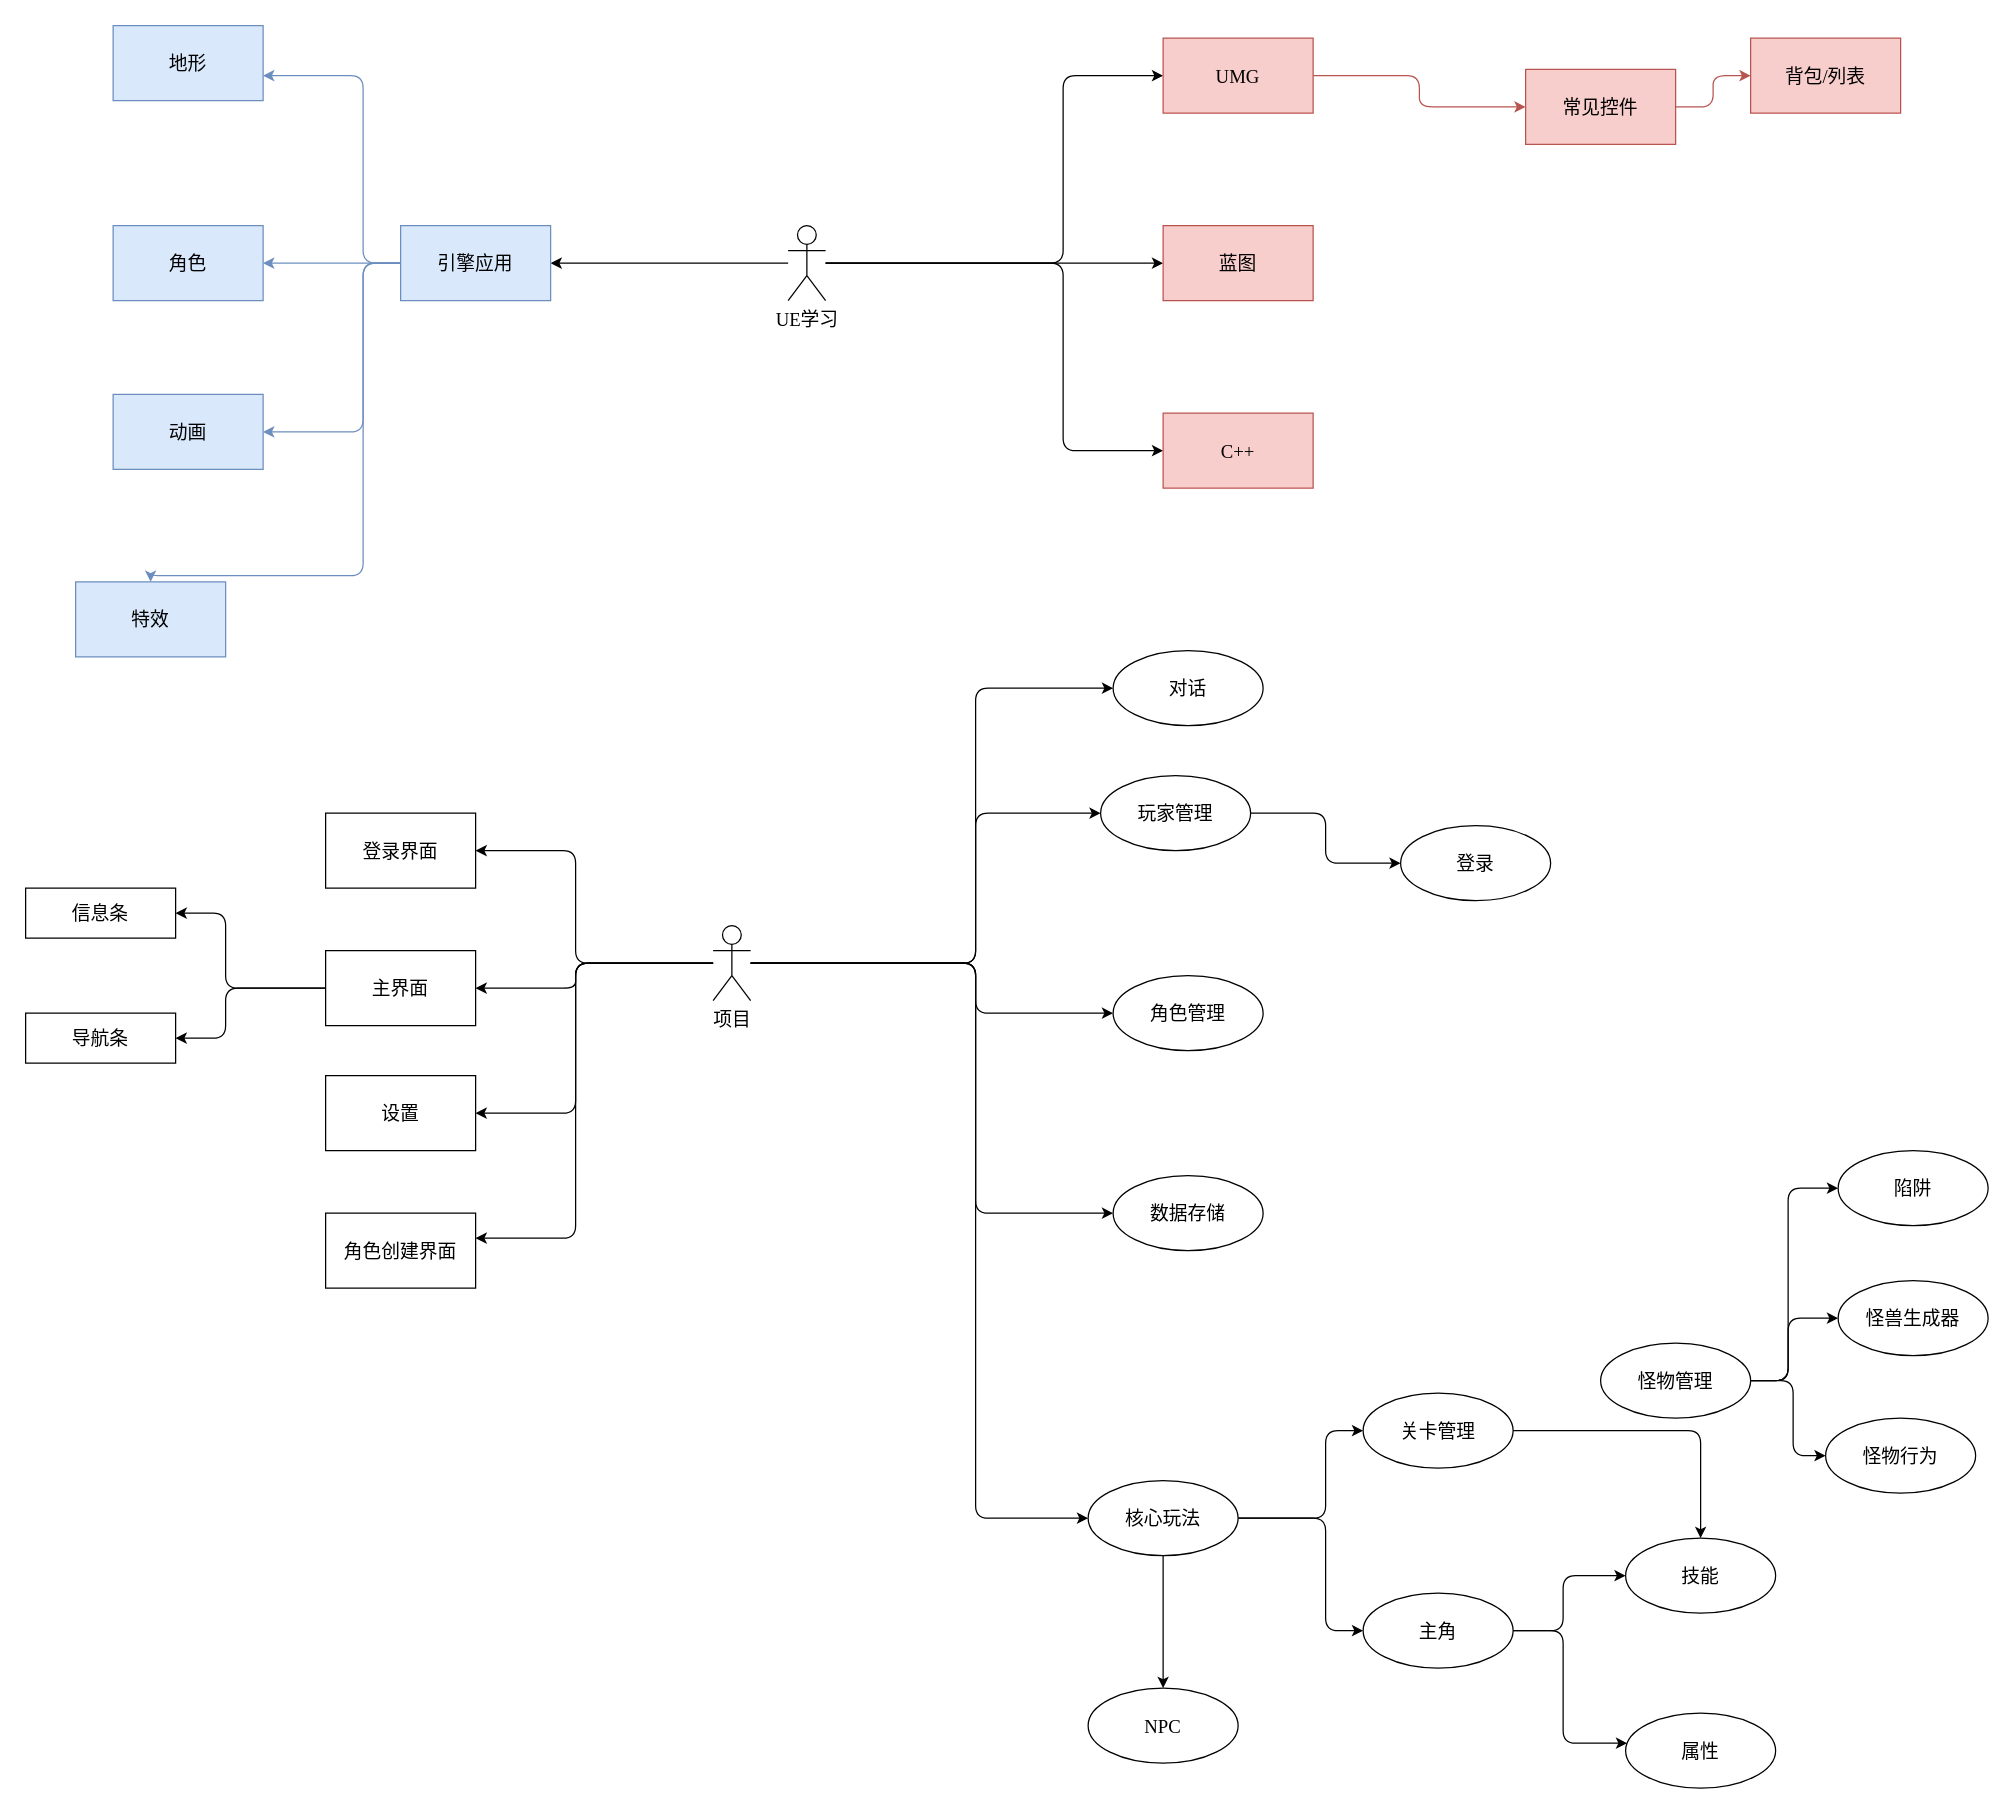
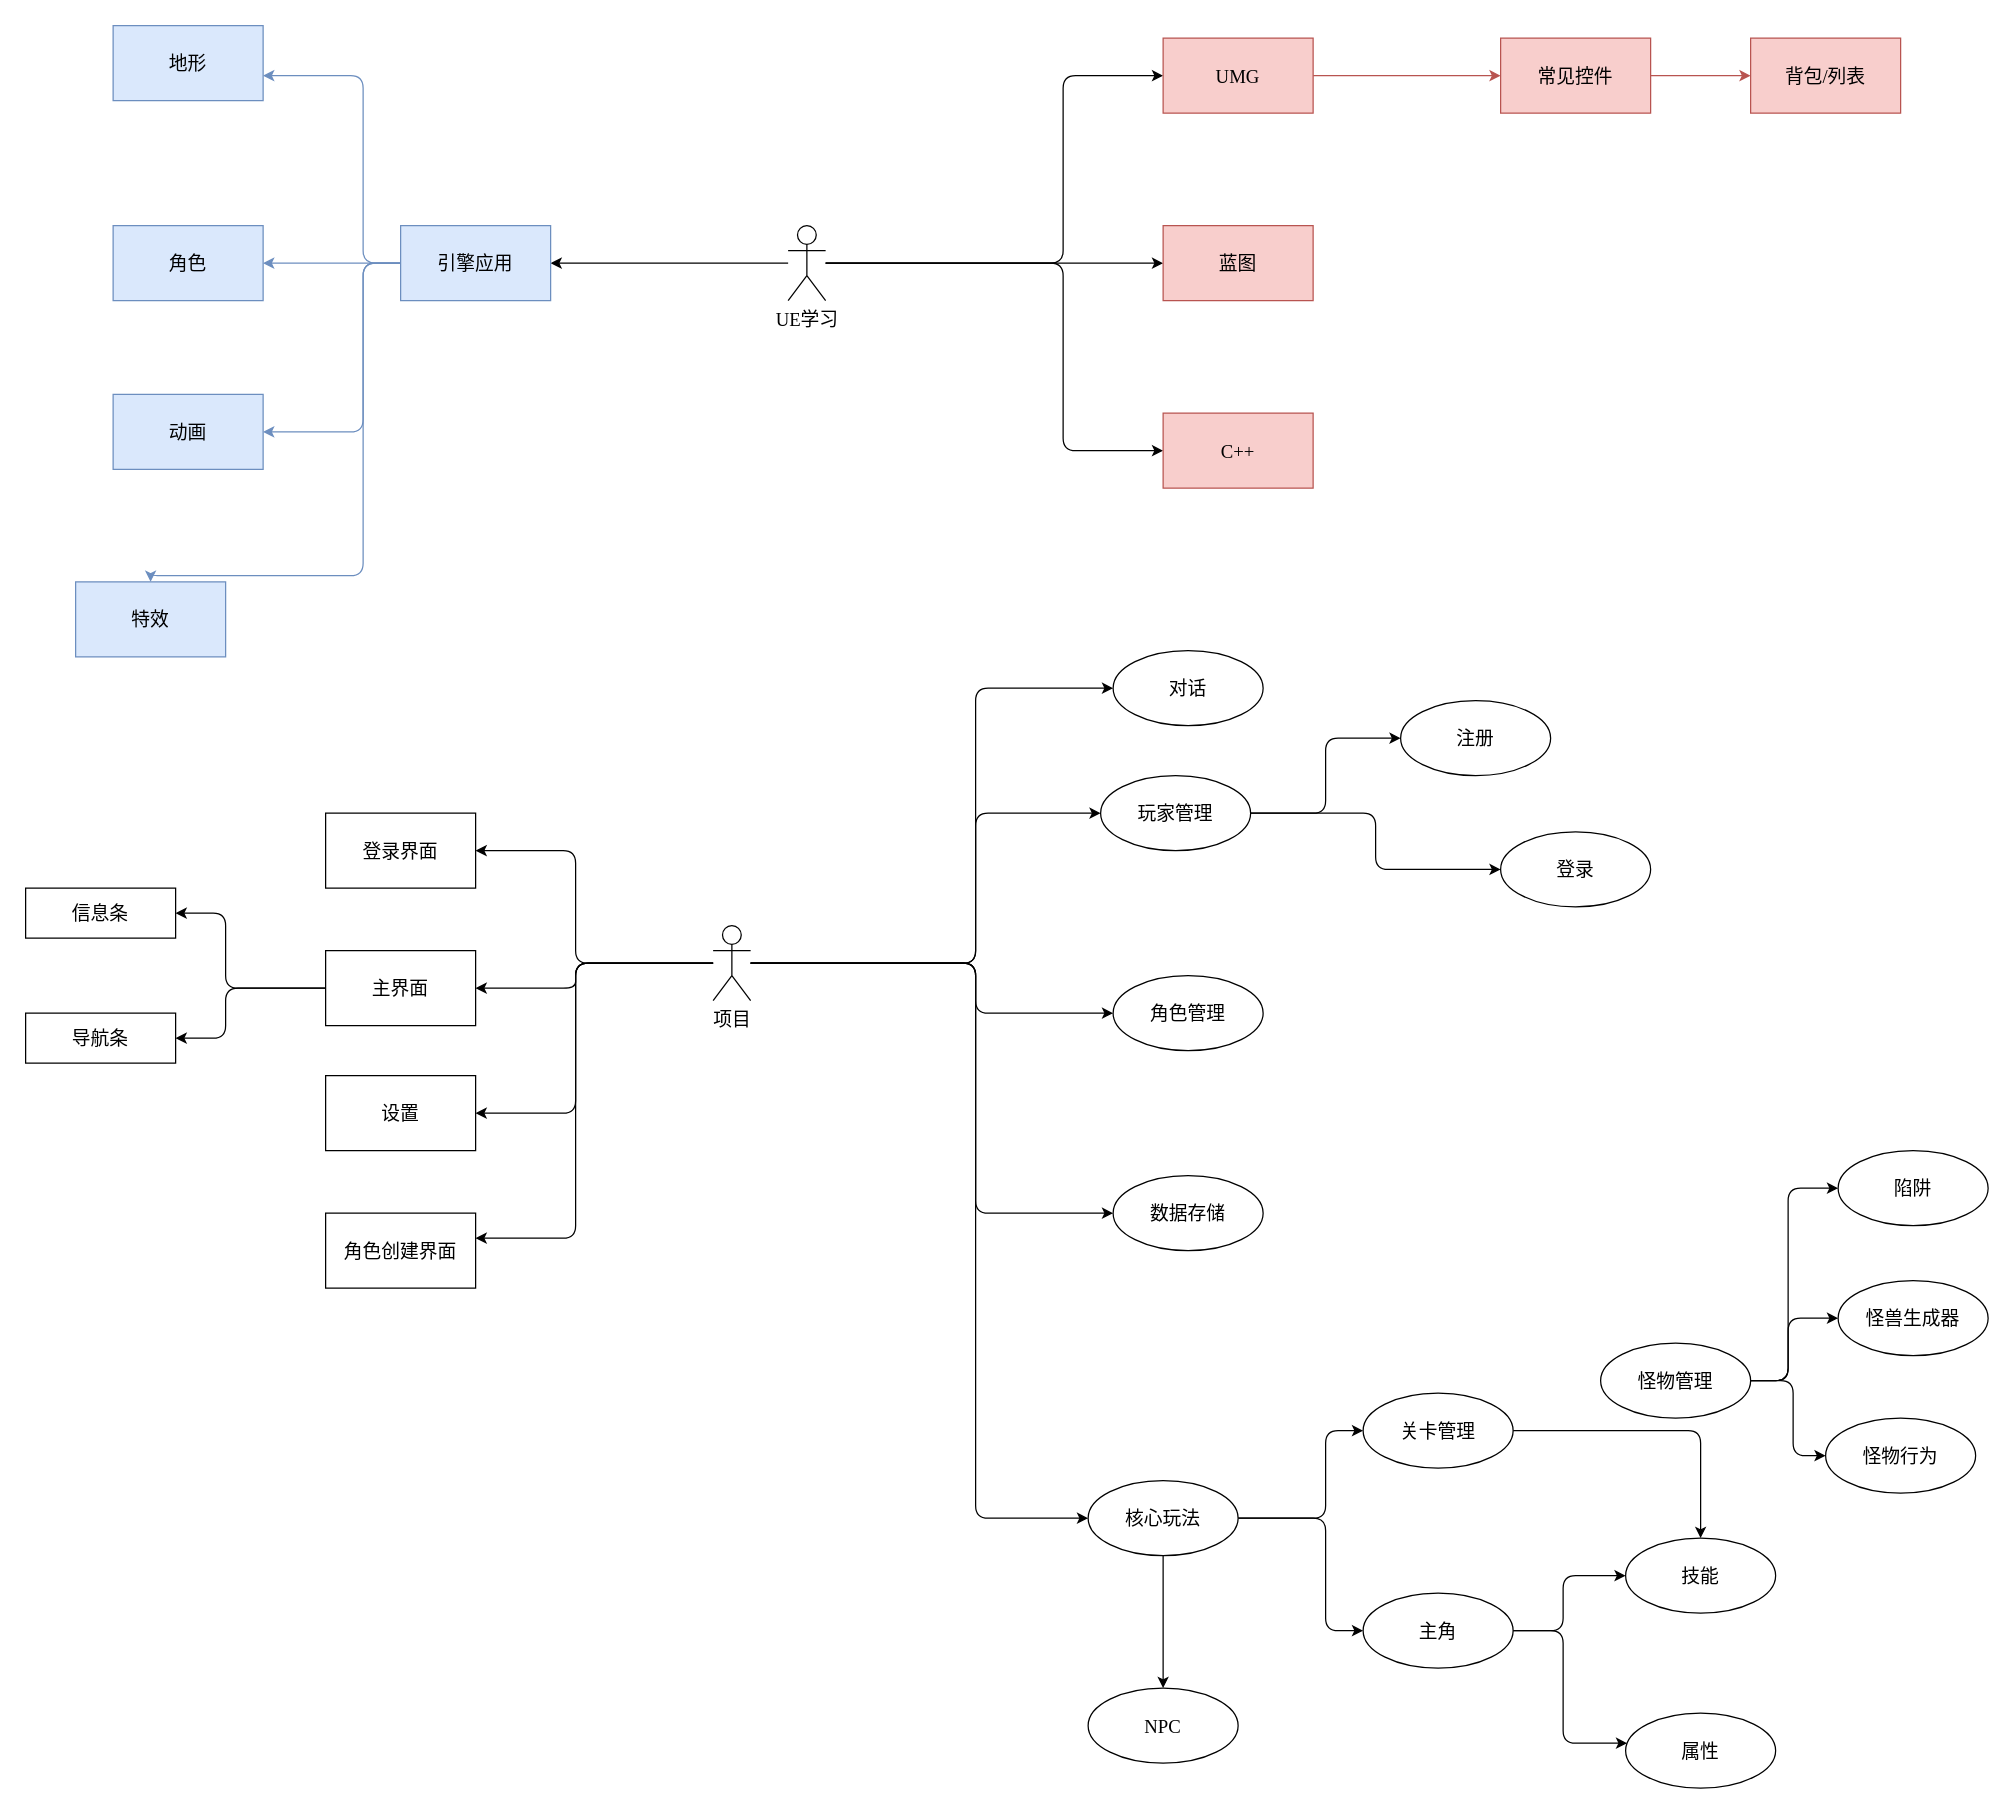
node "常见控件": moved (1601, 107) -> (1576, 76)
node "注册": added
edge "玩家管理" -> "注册": added
node "登录": moved (1476, 863) -> (1576, 869)
